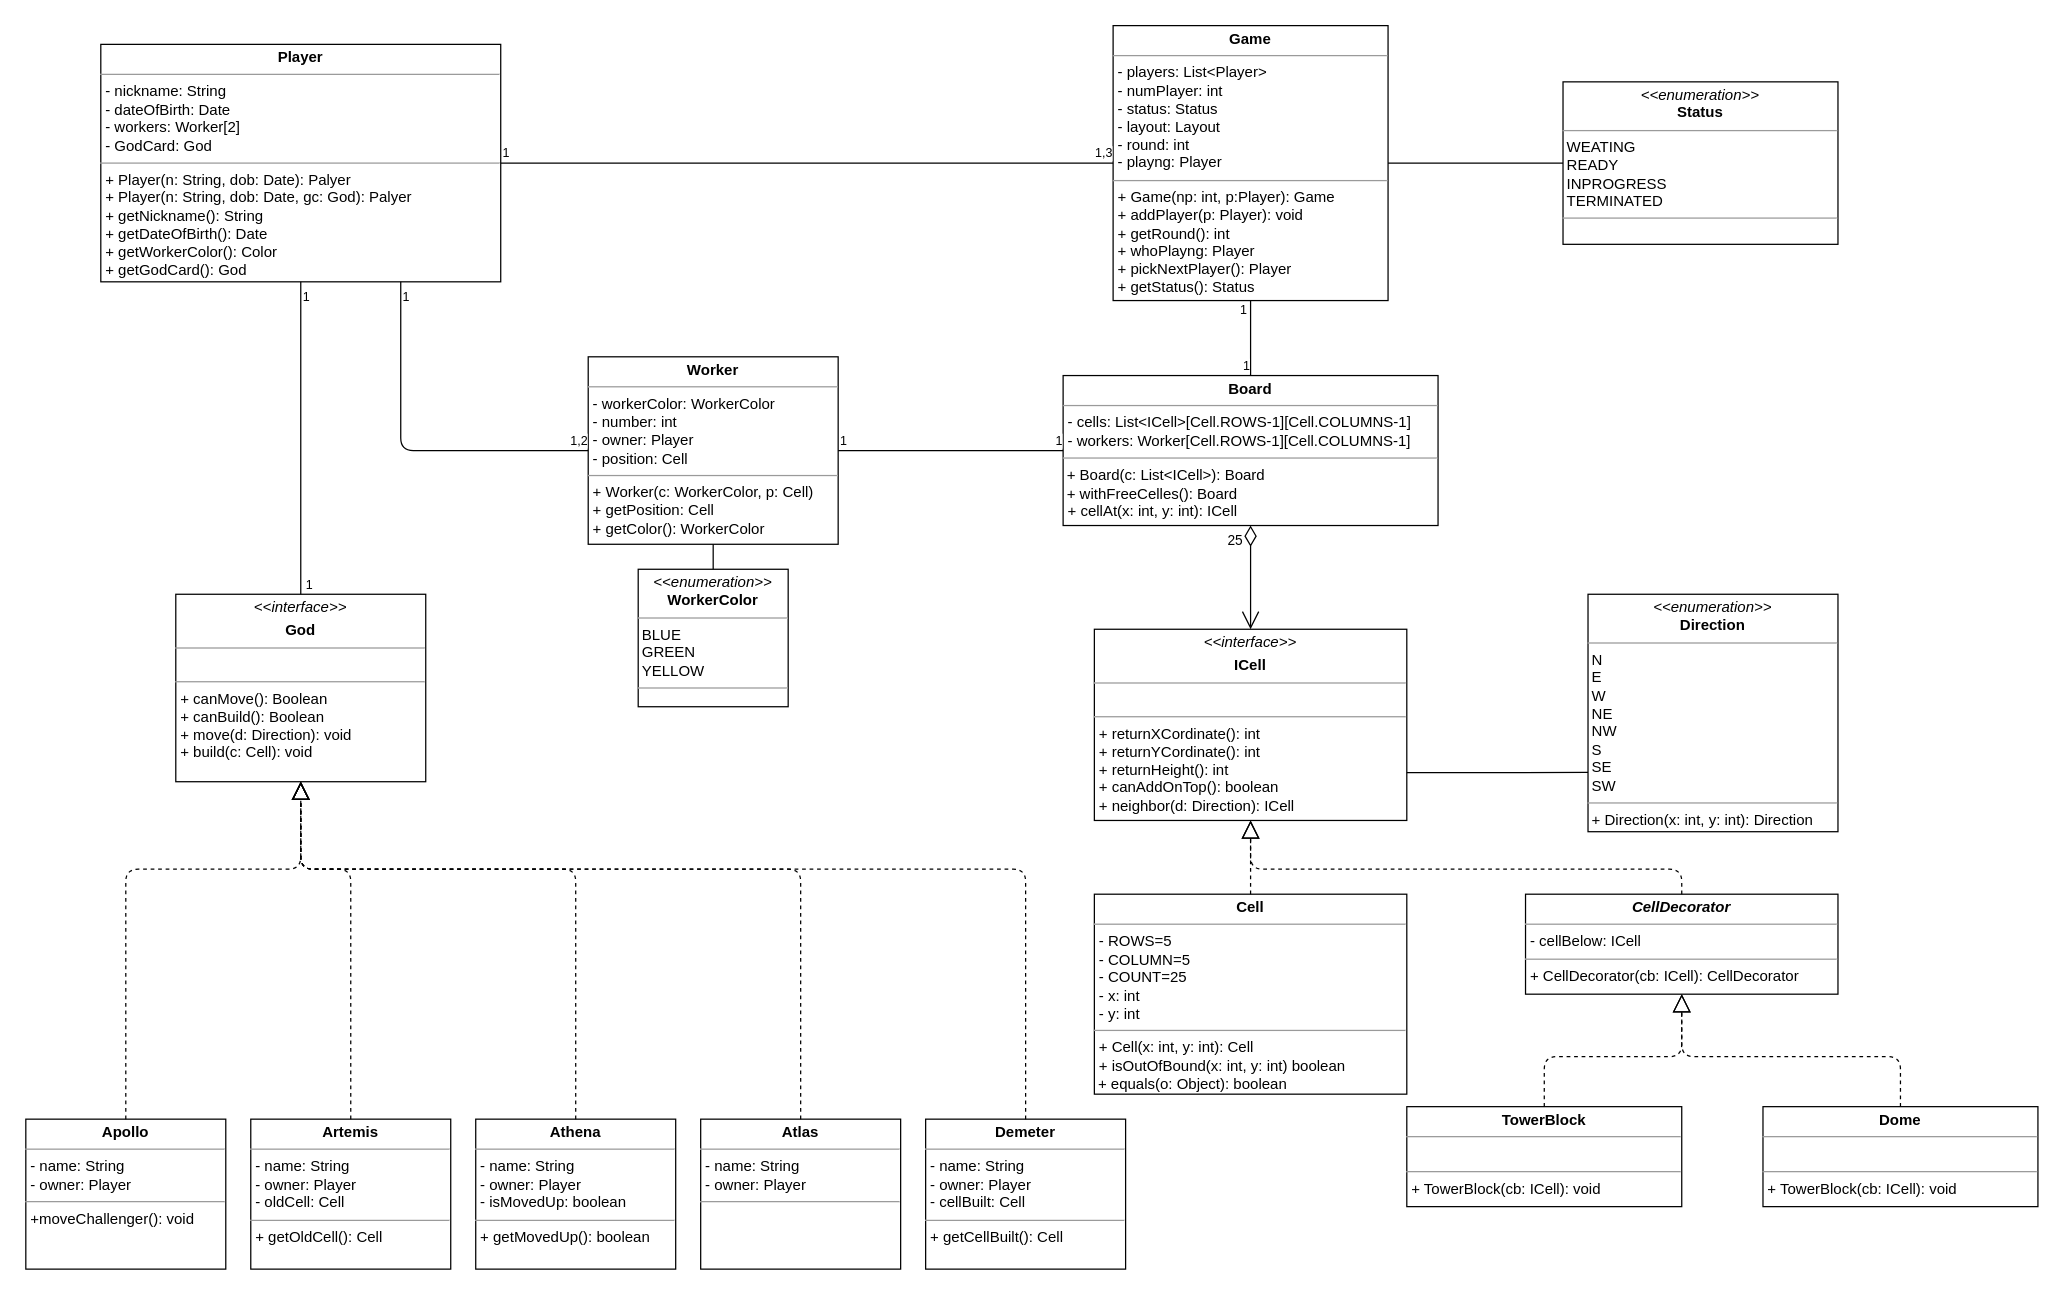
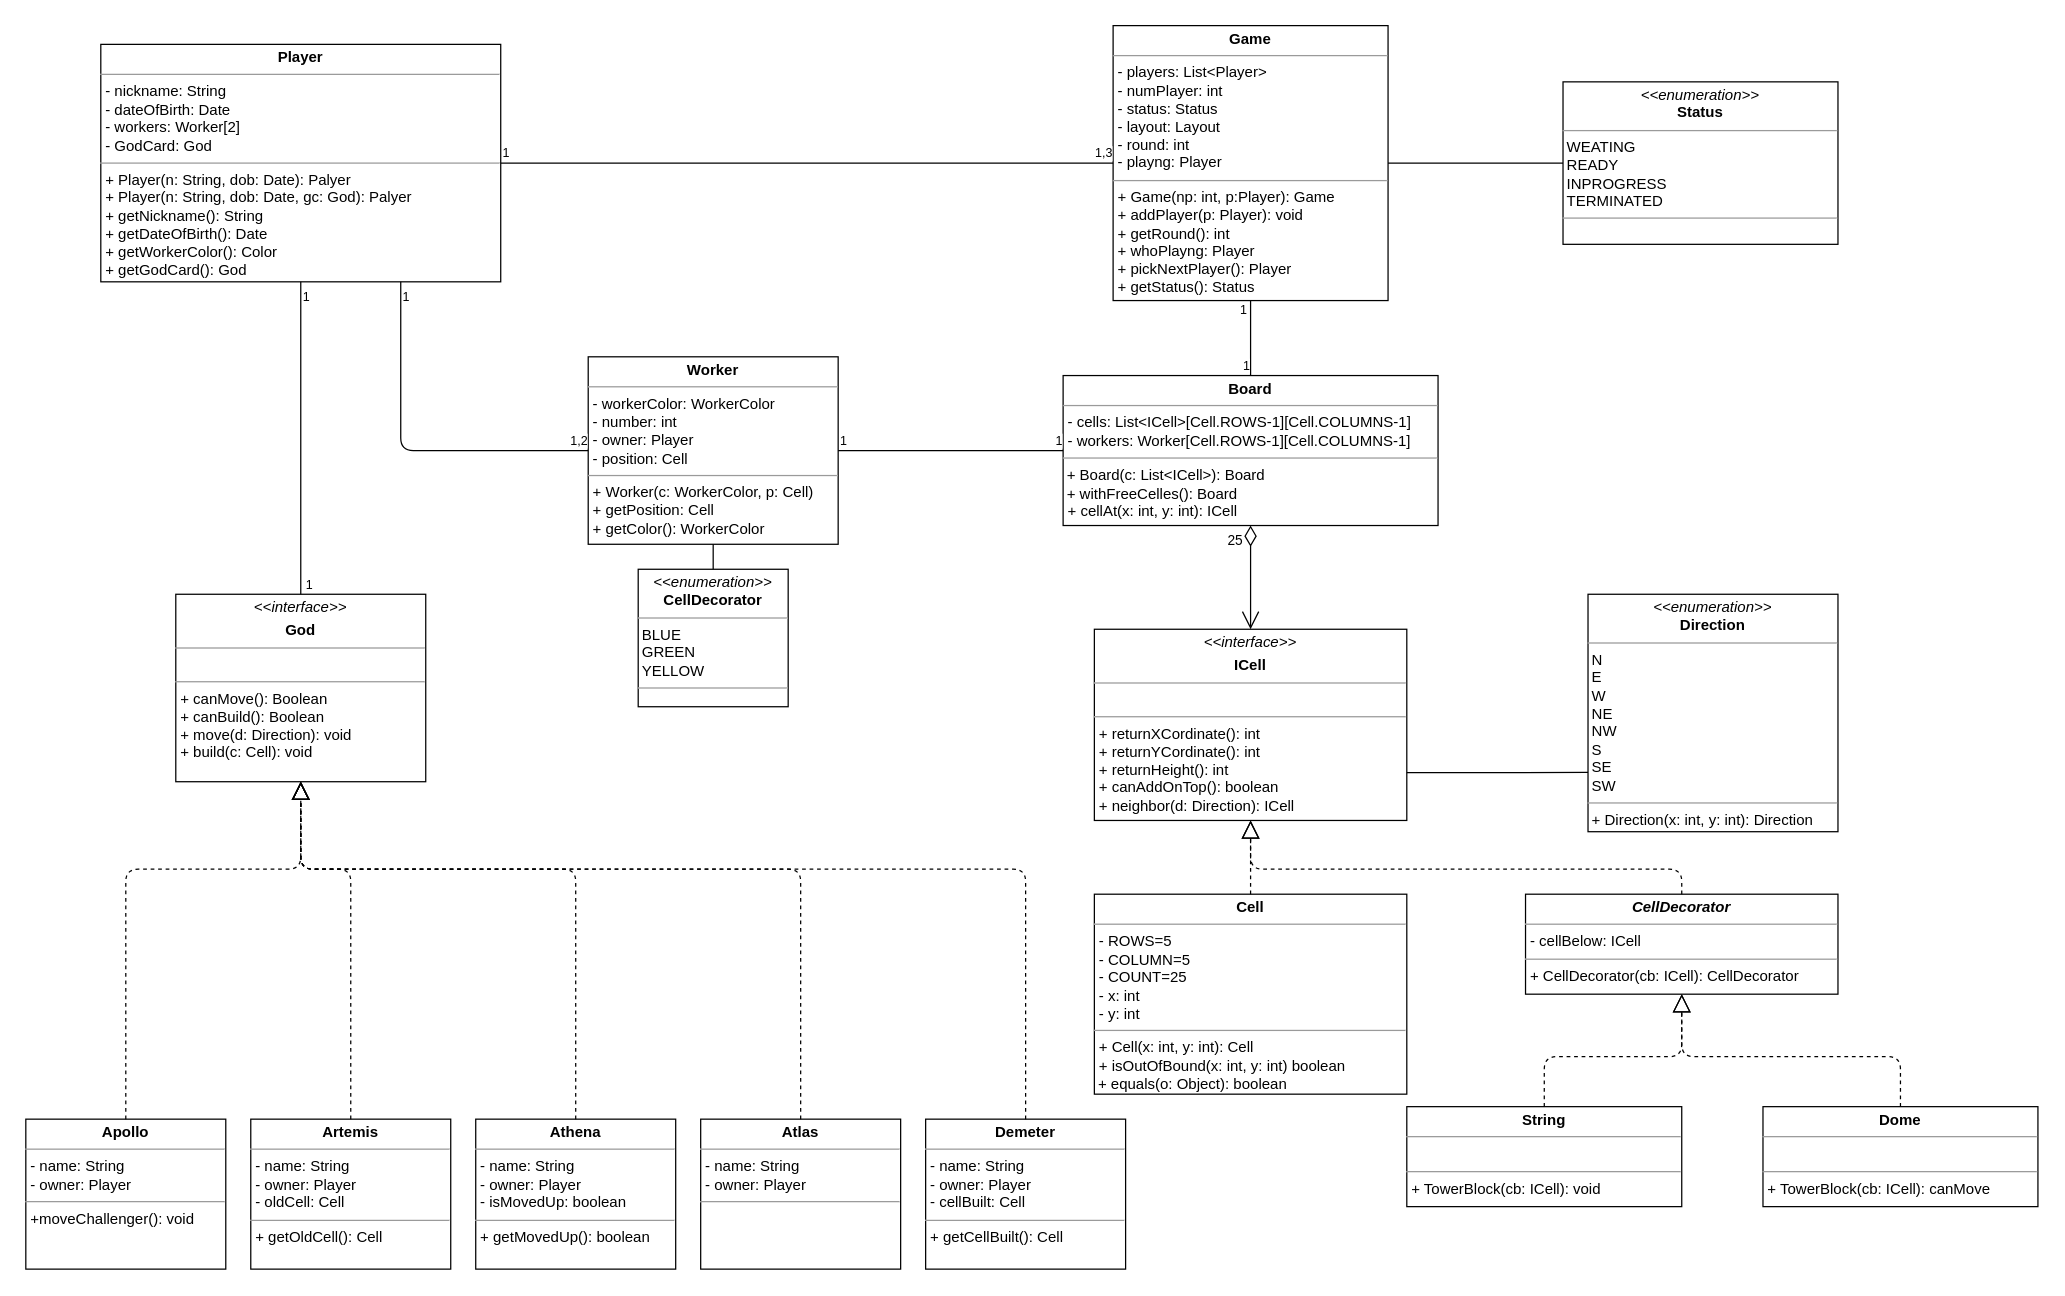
node "<<enumeration>> WorkerColor BLUE GREEN YELLOW": label "<<enumeration>> WorkerColor BLUE GREEN YELLOW" -> "<<enumeration>> CellDecorator BLUE GREEN YELLOW"
node "TowerBlock + TowerBlock(cb: ICell): void": label "TowerBlock + TowerBlock(cb: ICell): void" -> "String + TowerBlock(cb: ICell): void"
node "Dome + TowerBlock(cb: ICell): void": label "Dome + TowerBlock(cb: ICell): void" -> "Dome + TowerBlock(cb: ICell): canMove"
